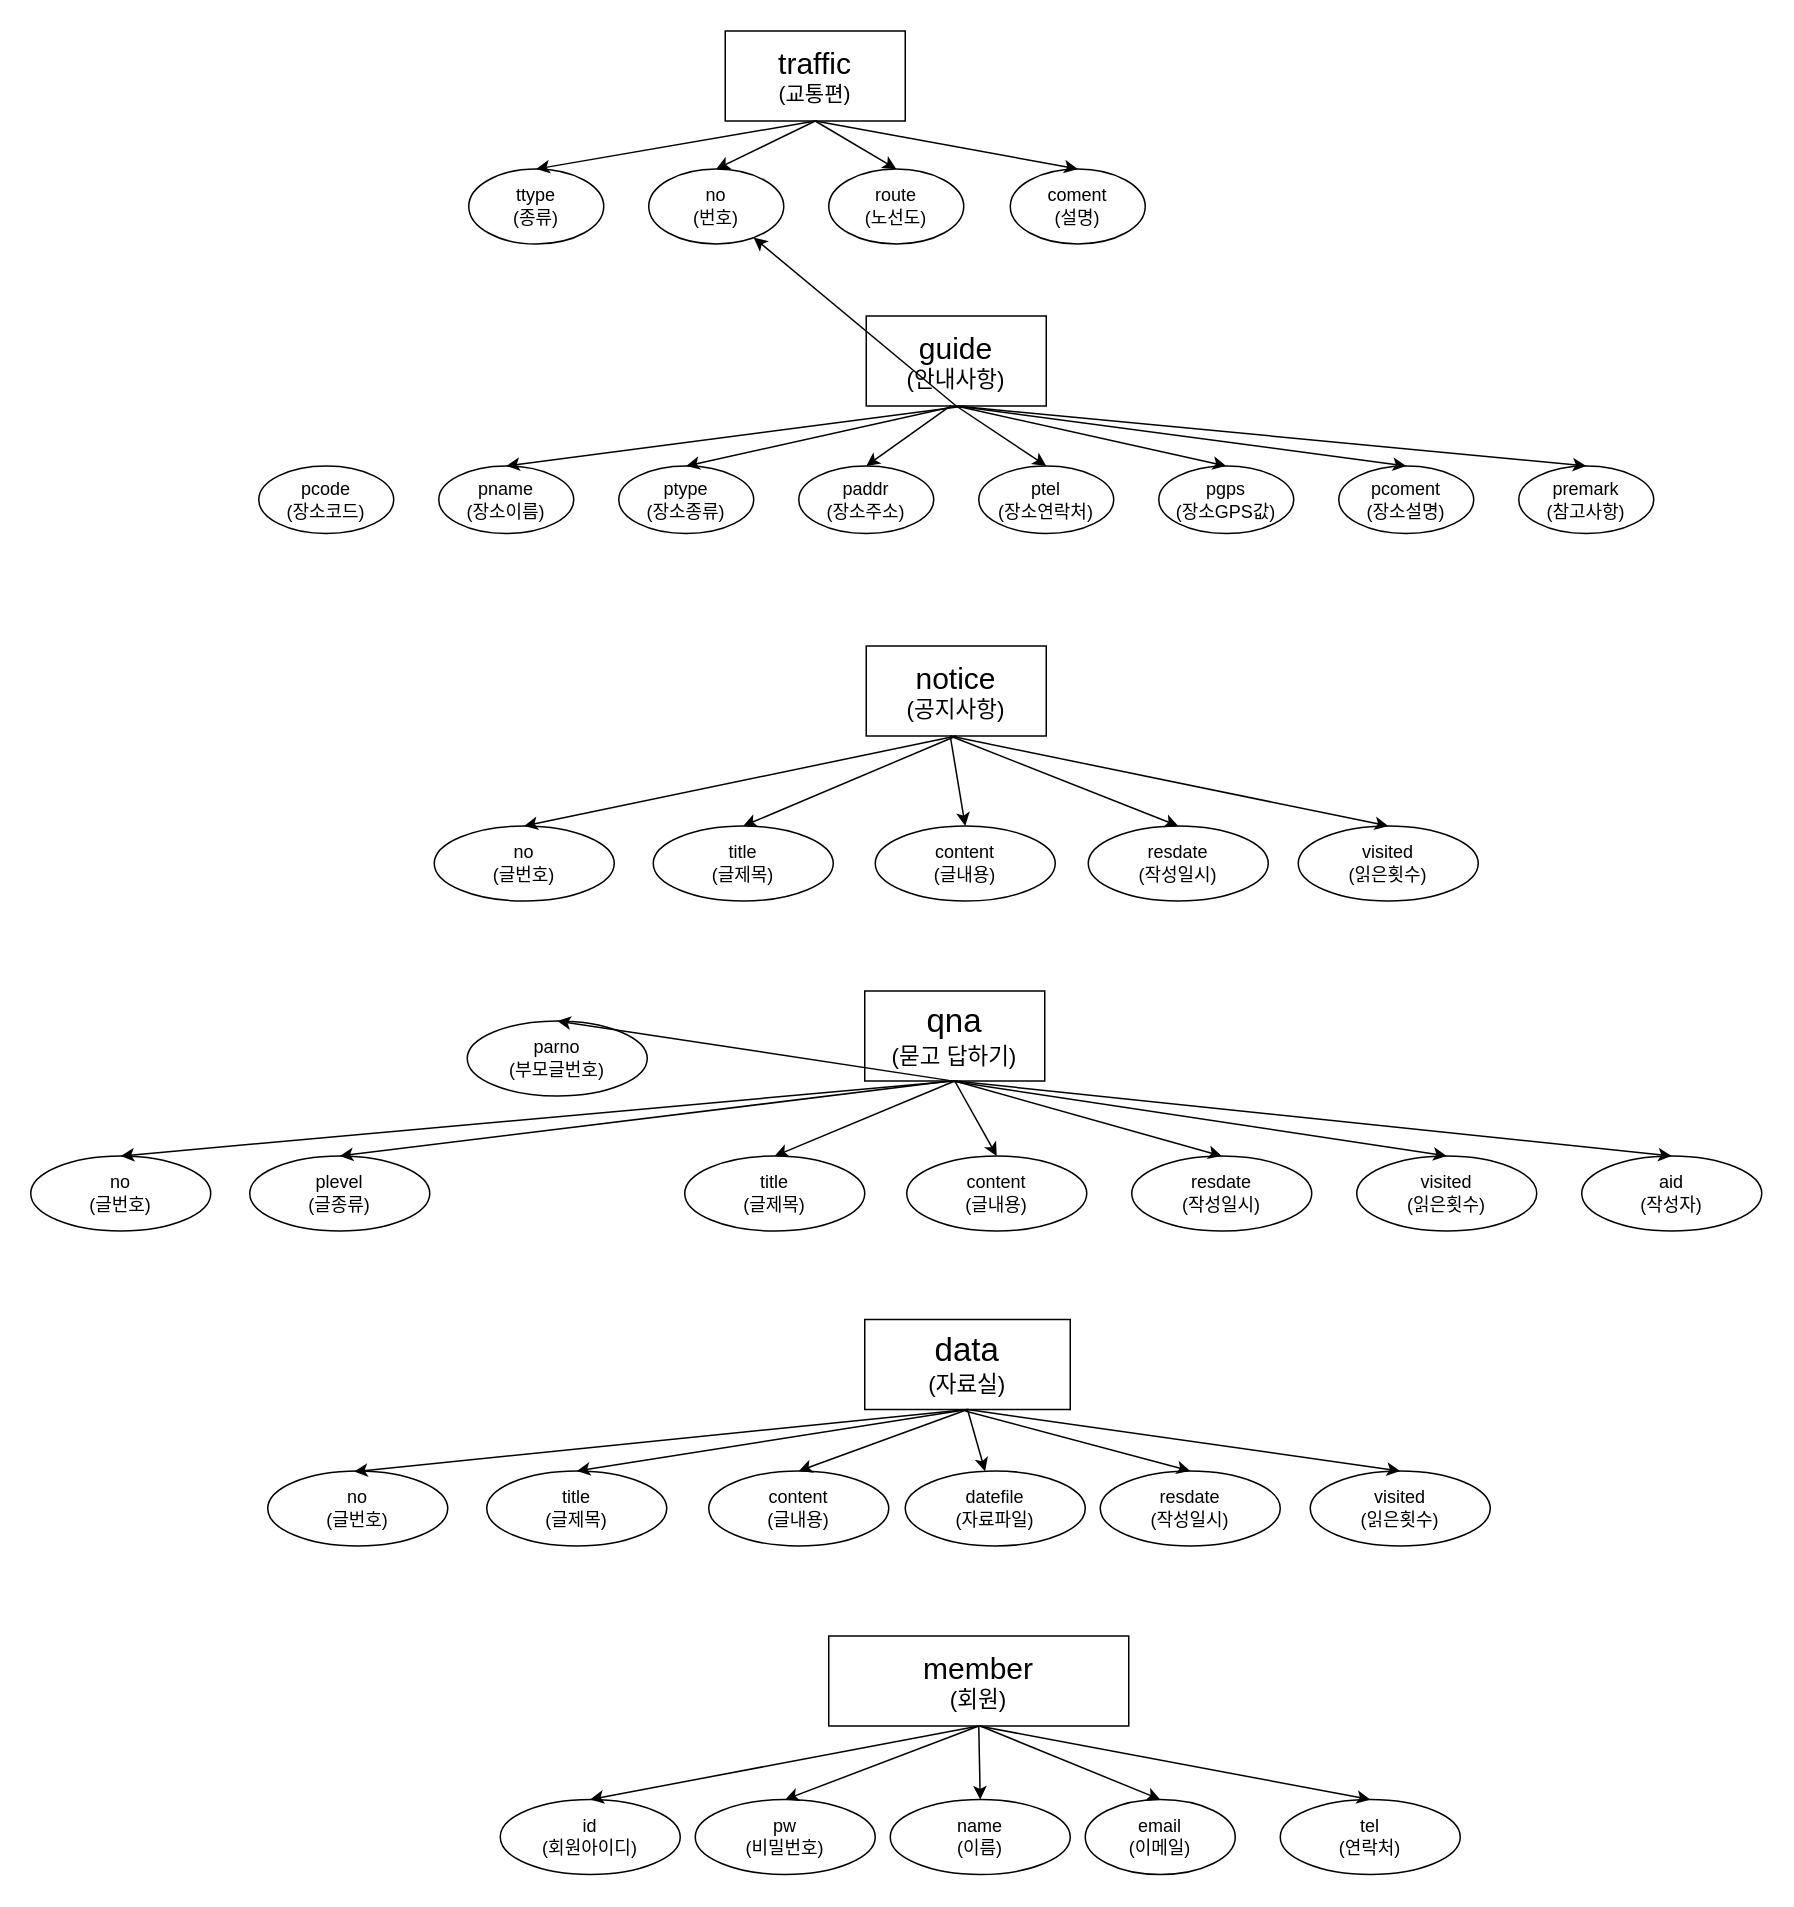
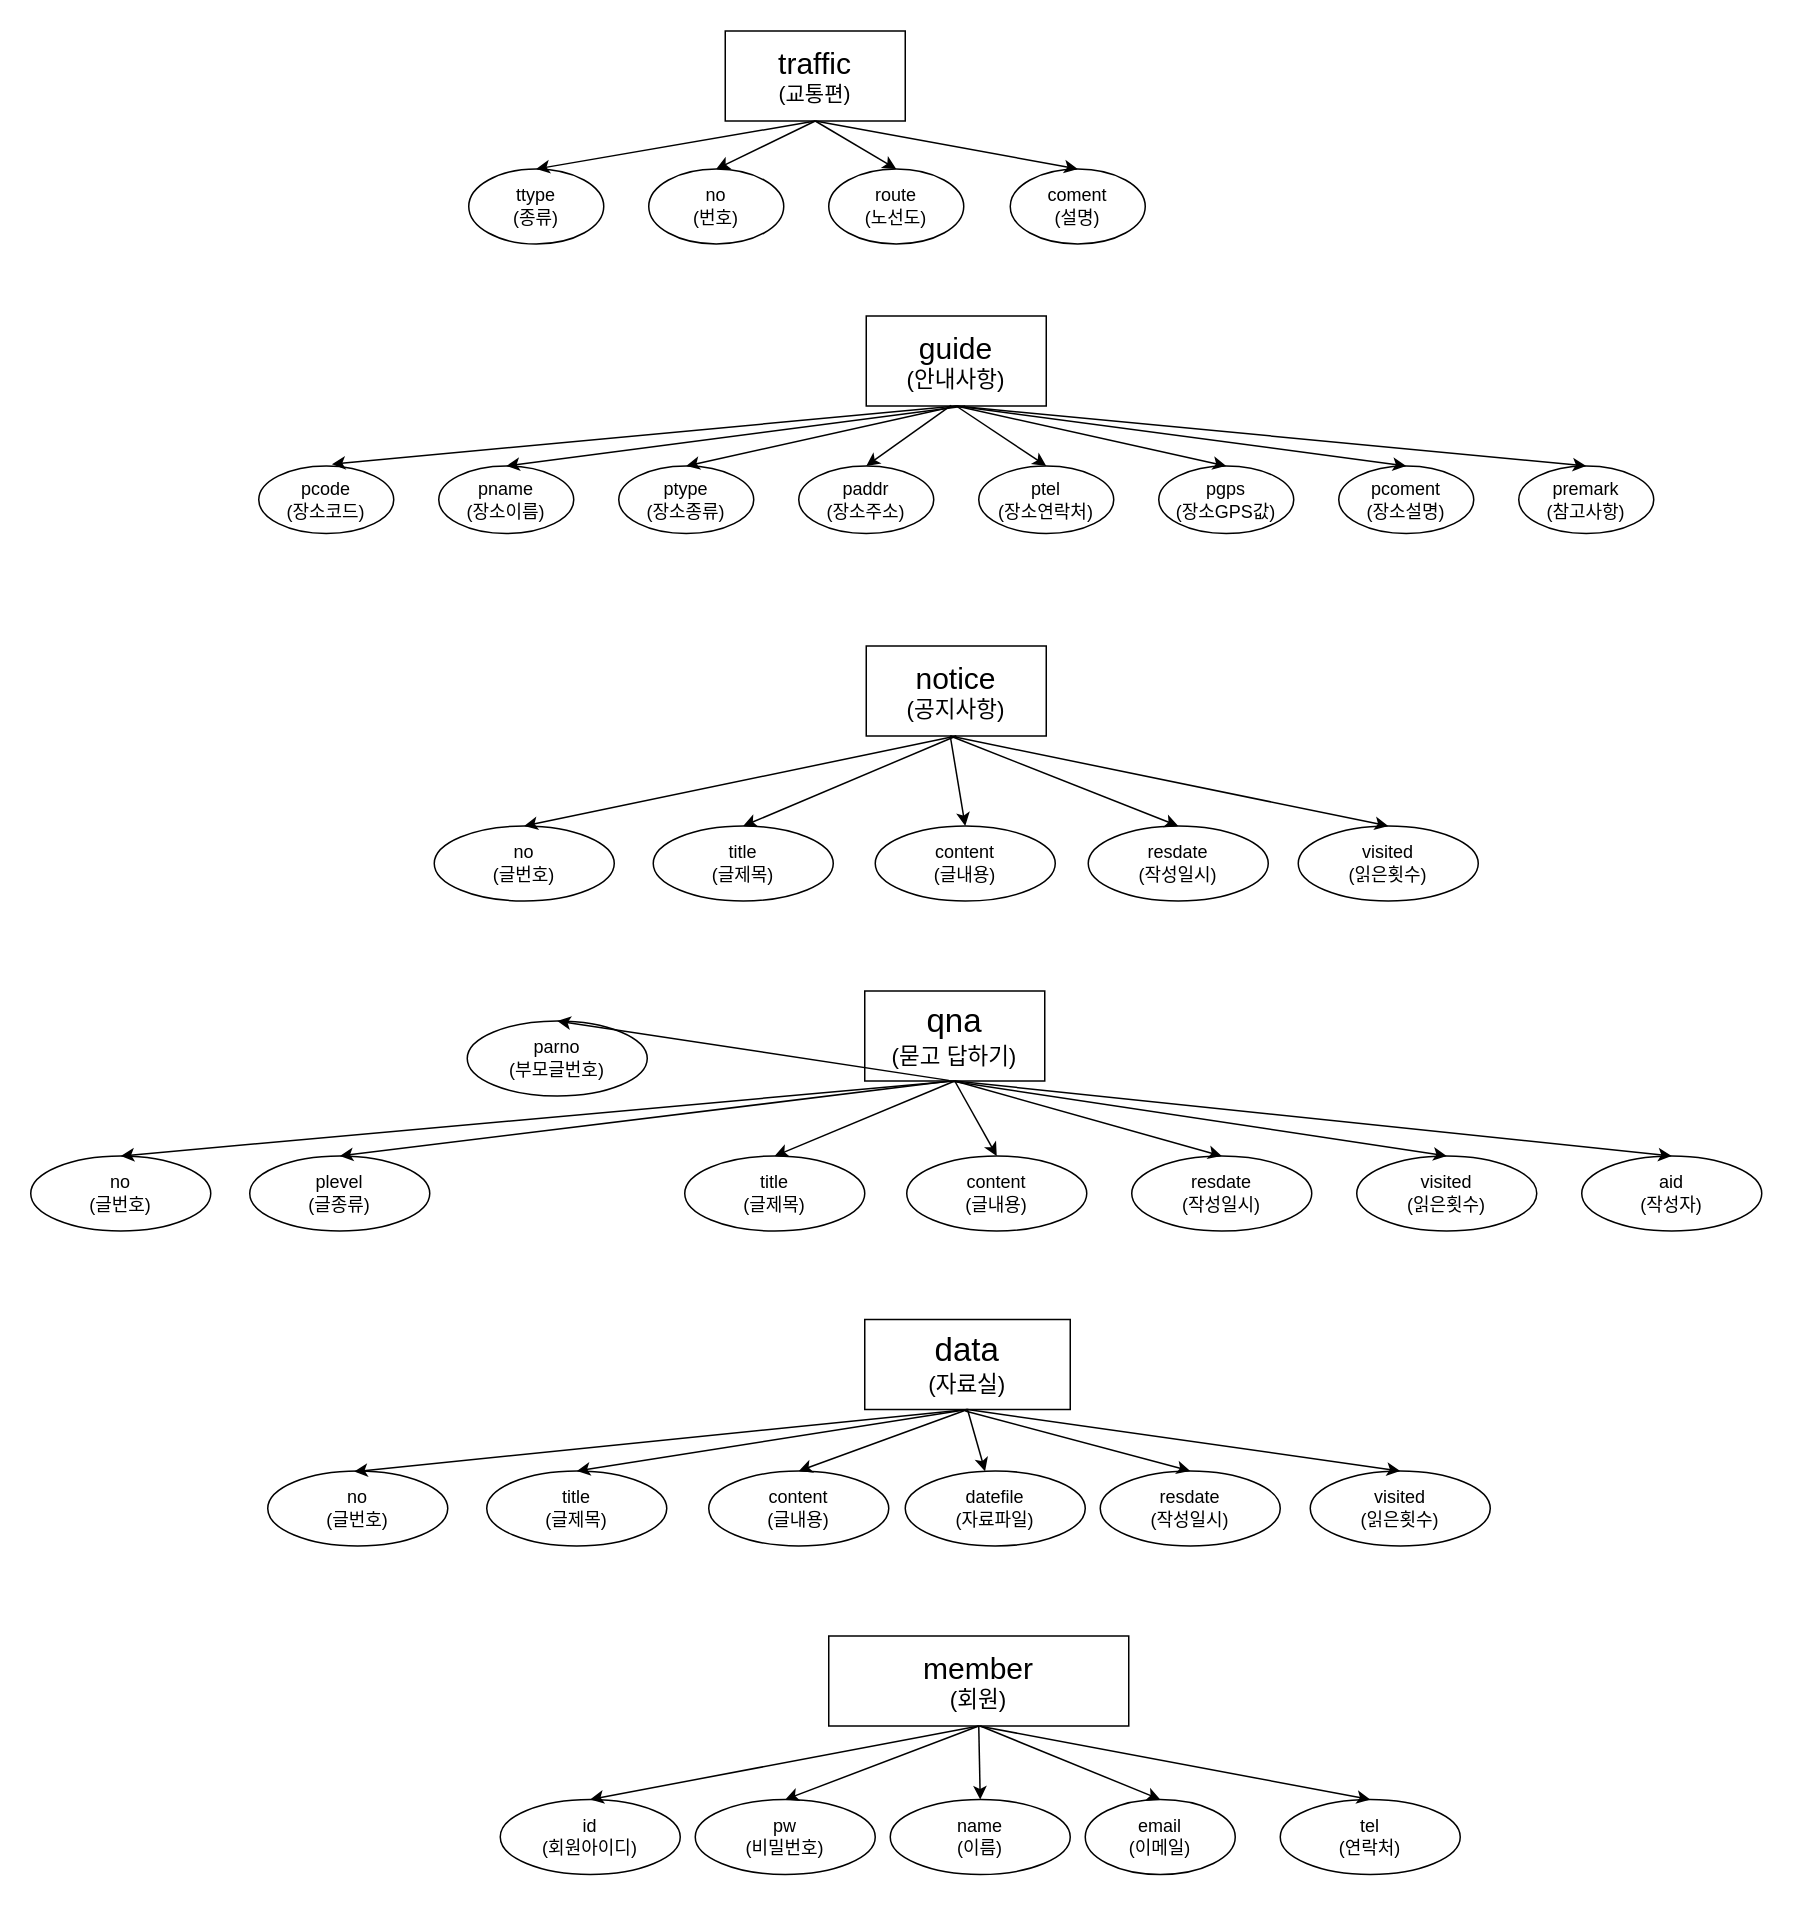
edge "guide (안내사항)" -> "no (번호)": now "guide (안내사항)" -> "pcode (장소코드)"
